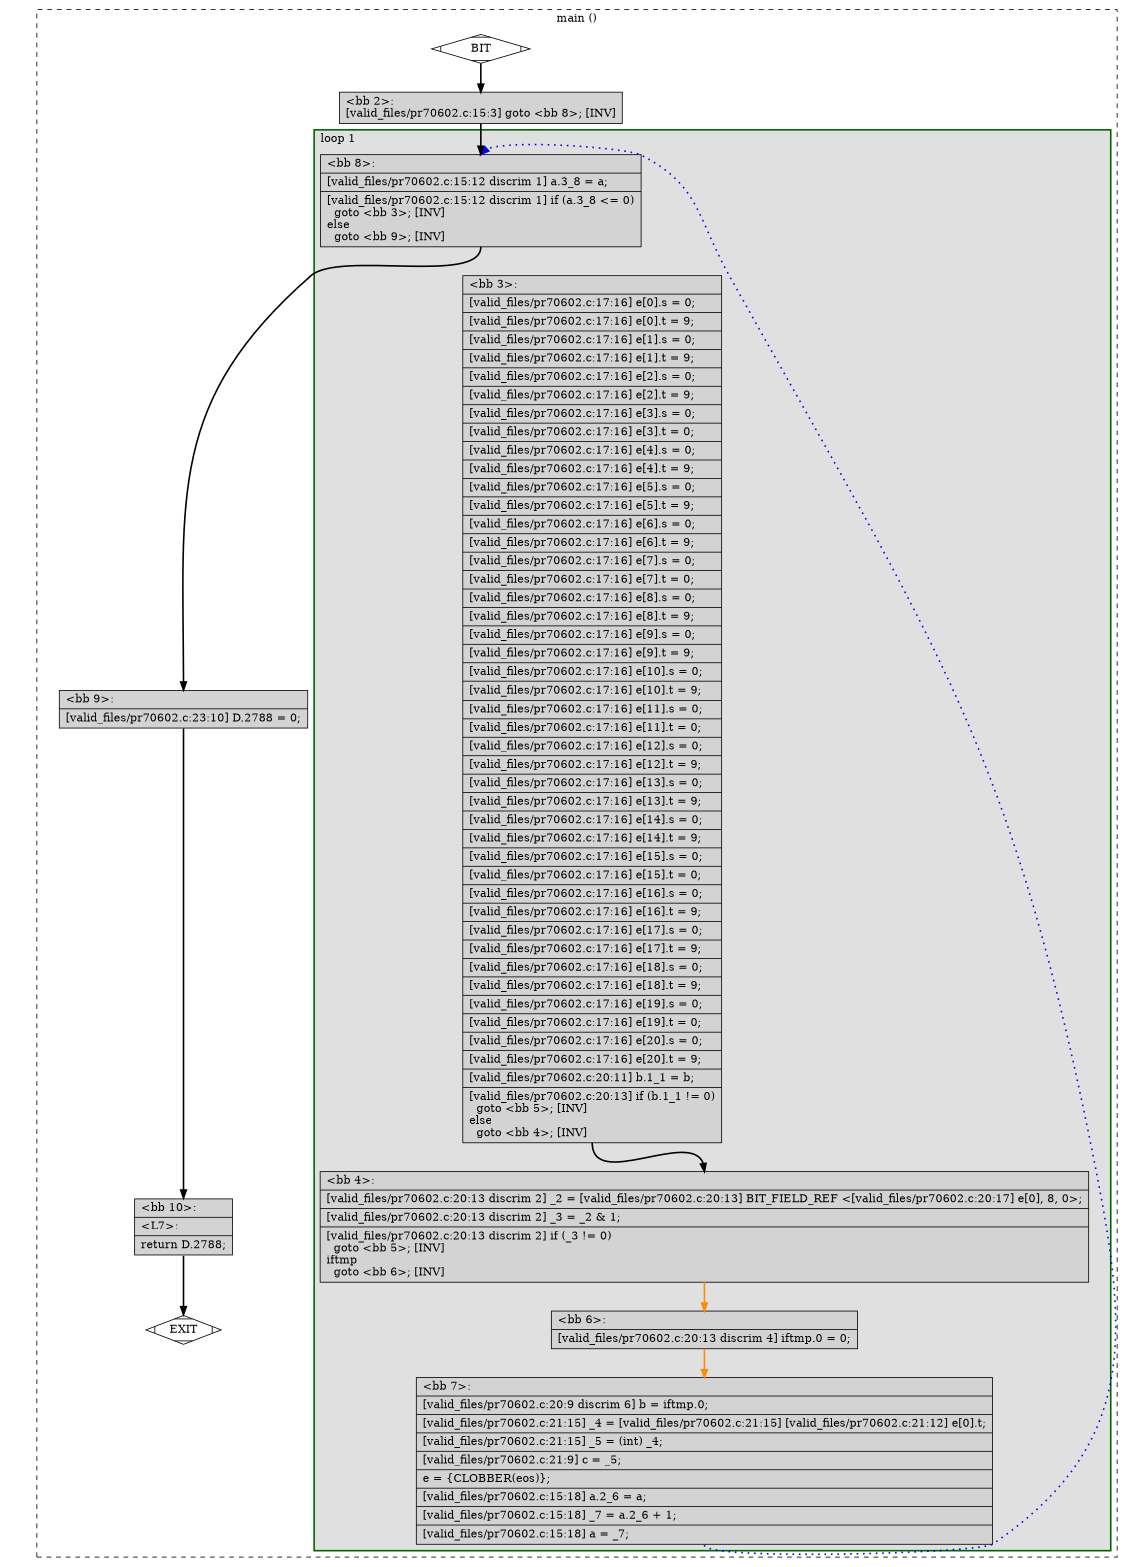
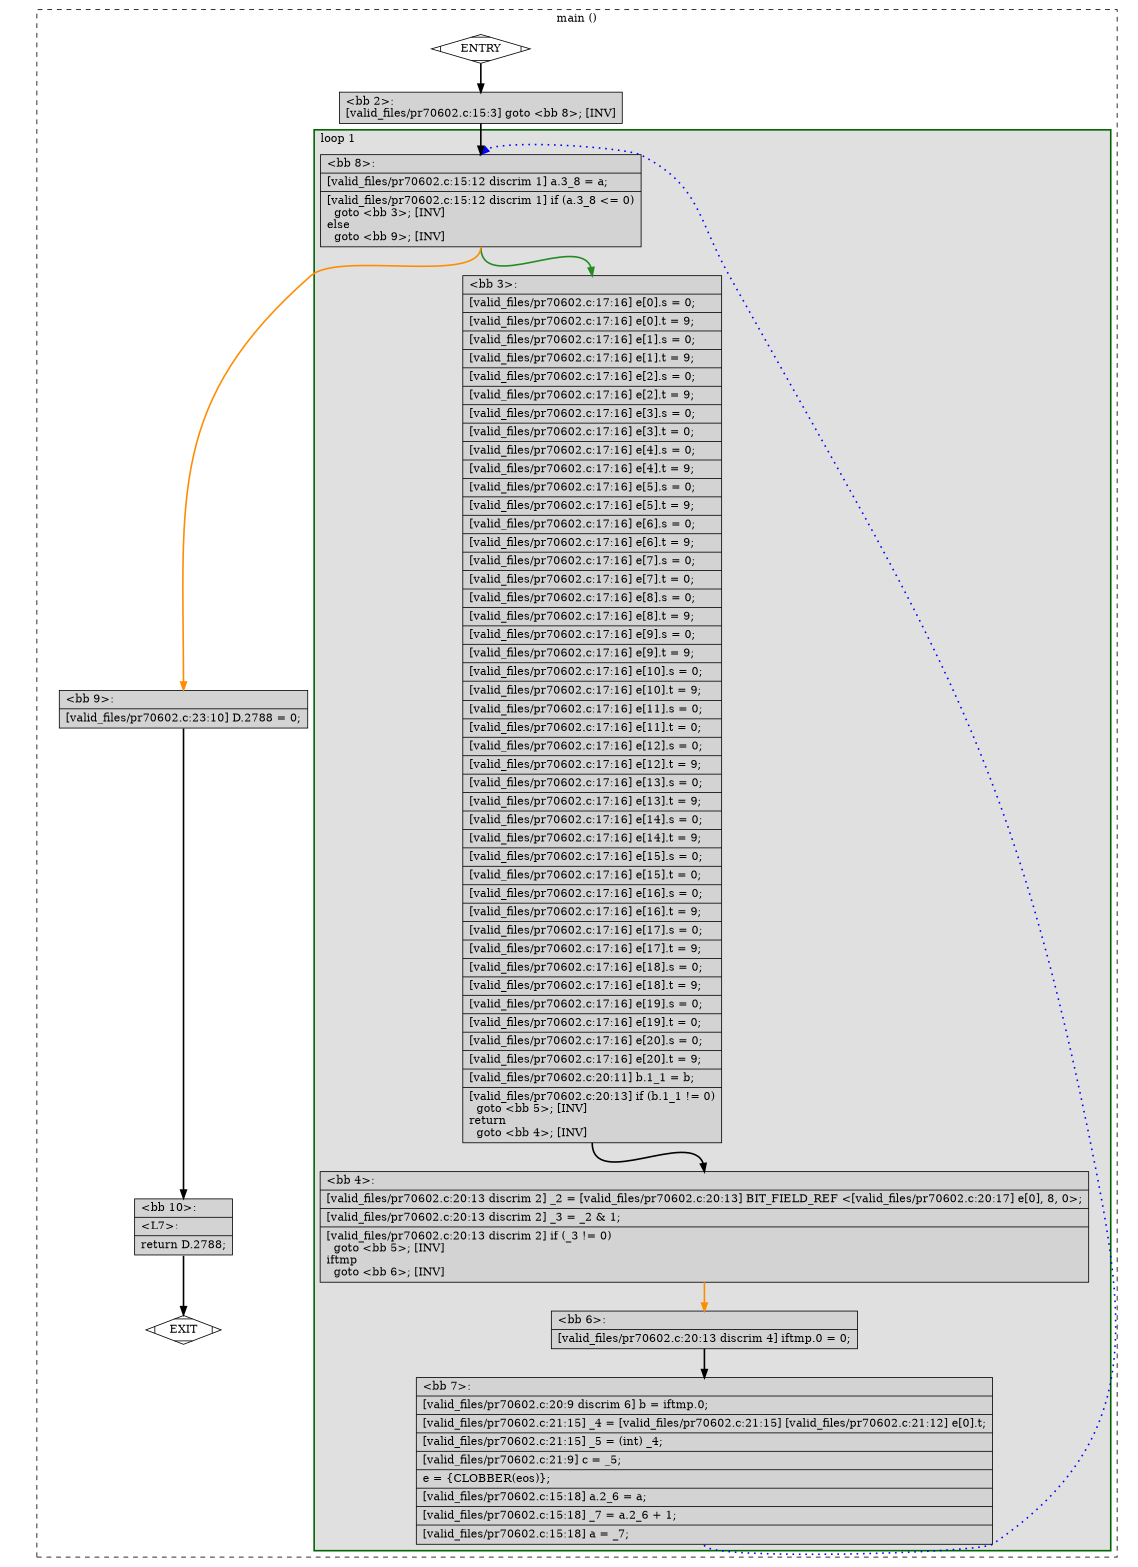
node "BIT": label "BIT" -> "ENTRY"
edge "<bb 8>:" -> "<bb 3>:": added
edge "<bb 8>:" -> "<bb 9>:": color black -> darkorange
node "<bb 3>:": text "else" -> "return"
edge "<bb 6>:" -> "<bb 7>:": color darkorange -> black
